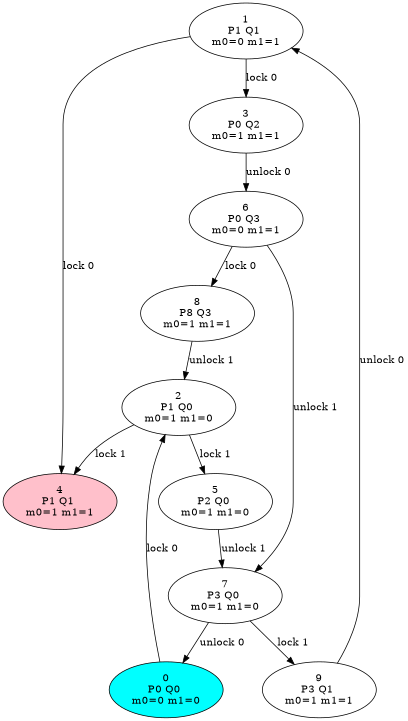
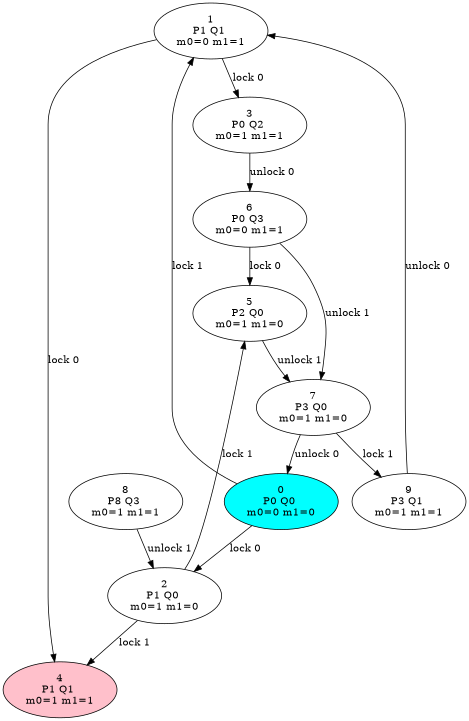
edge "6 P0 Q3 m0=0 m1=1" -> "8 P8 Q3 m0=1 m1=1": now "6 P0 Q3 m0=0 m1=1" -> "5 P2 Q0 m0=1 m1=0"
edge "0 P0 Q0 m0=0 m1=0" -> "1 P1 Q1 m0=0 m1=1": added, label "lock 1"
